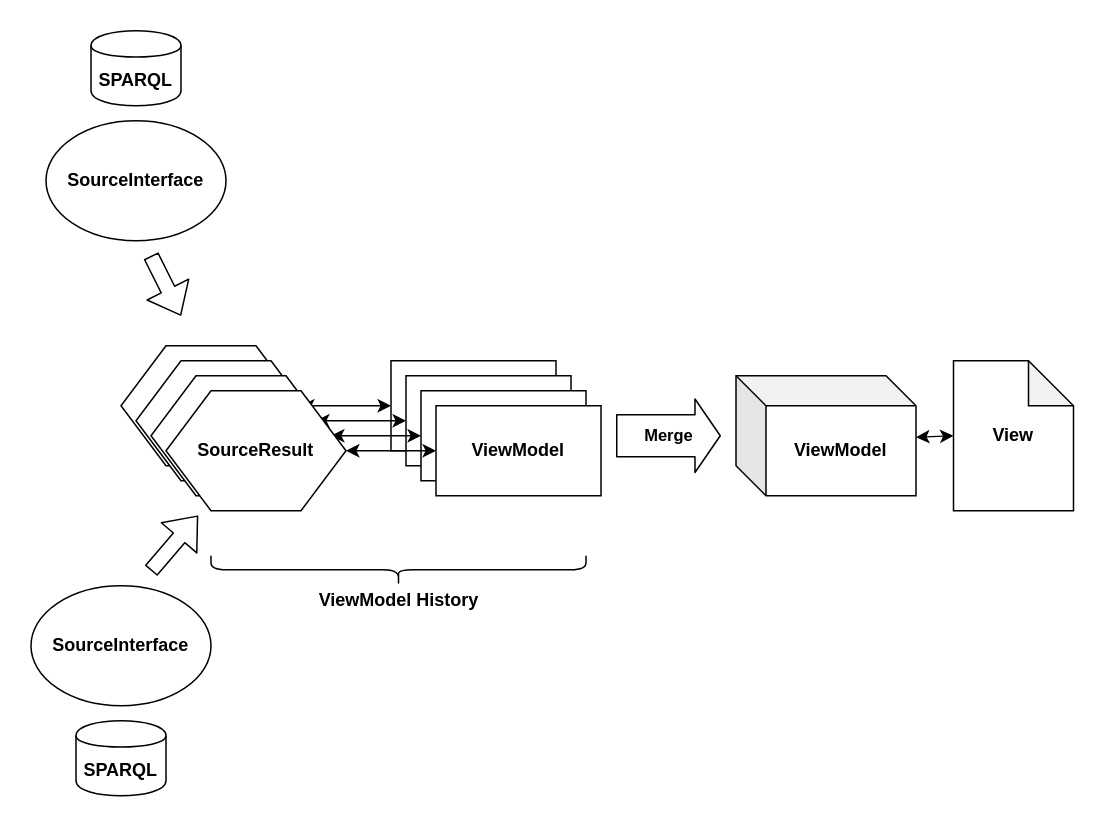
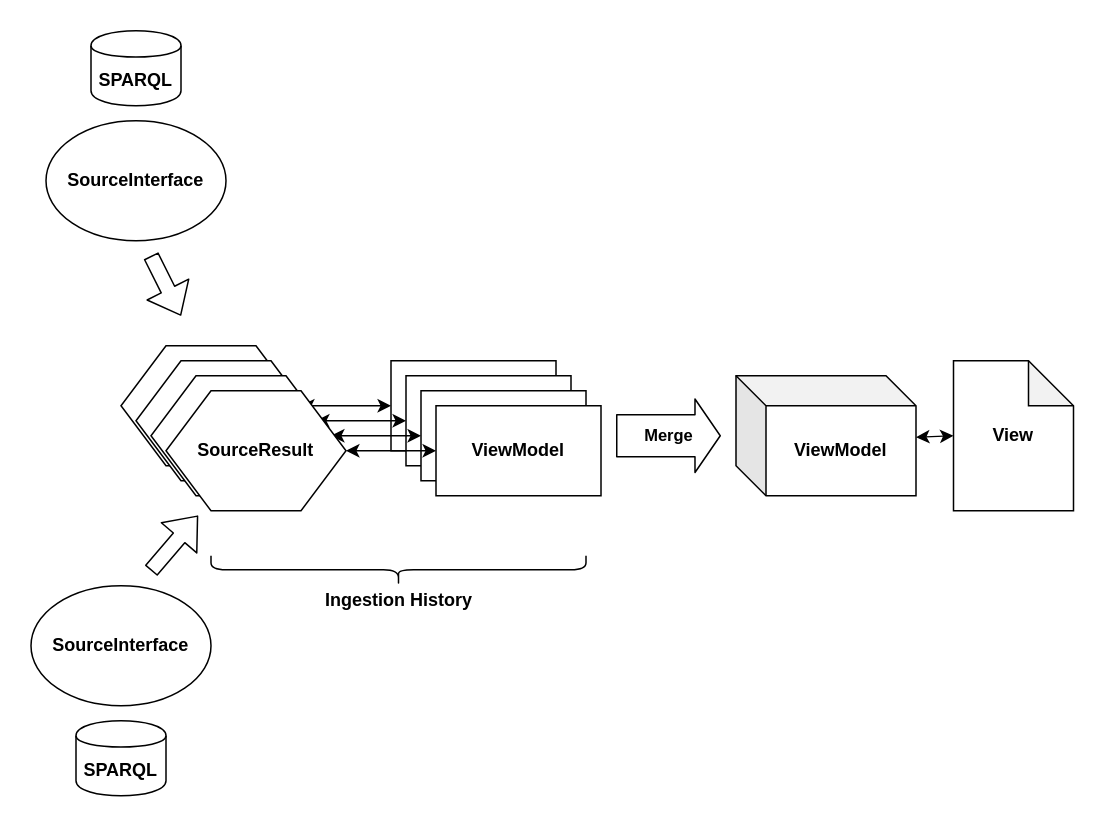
node "ViewModel History": label "ViewModel History" -> "Ingestion History"
